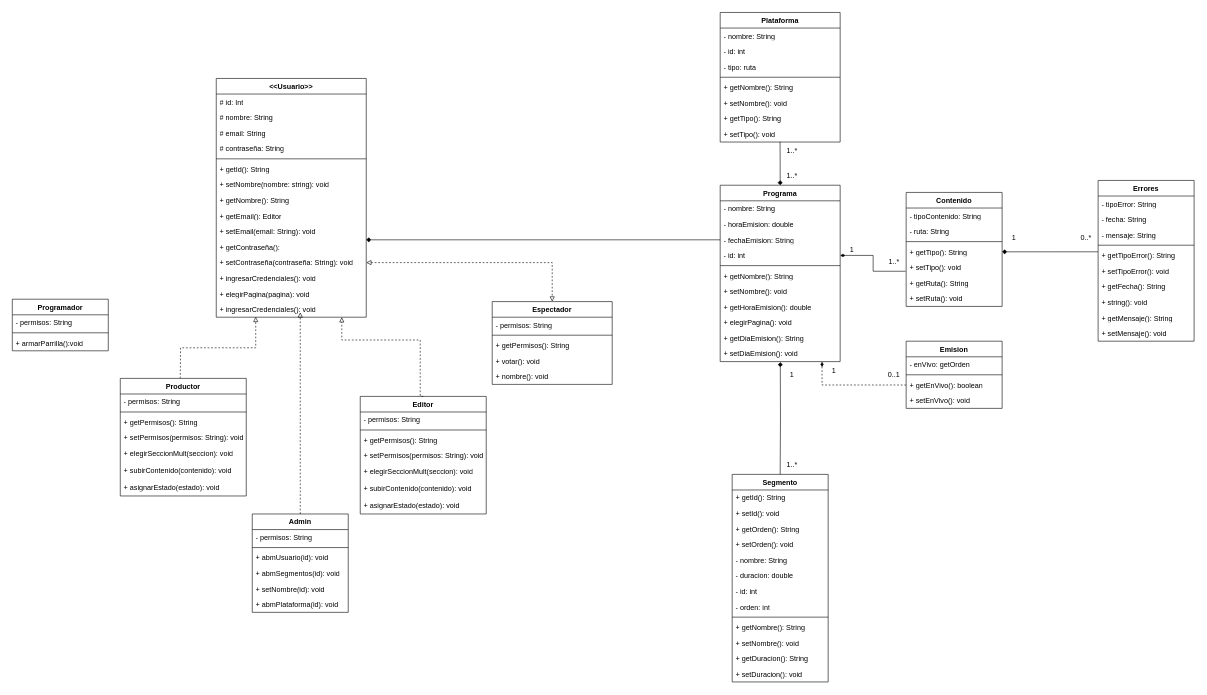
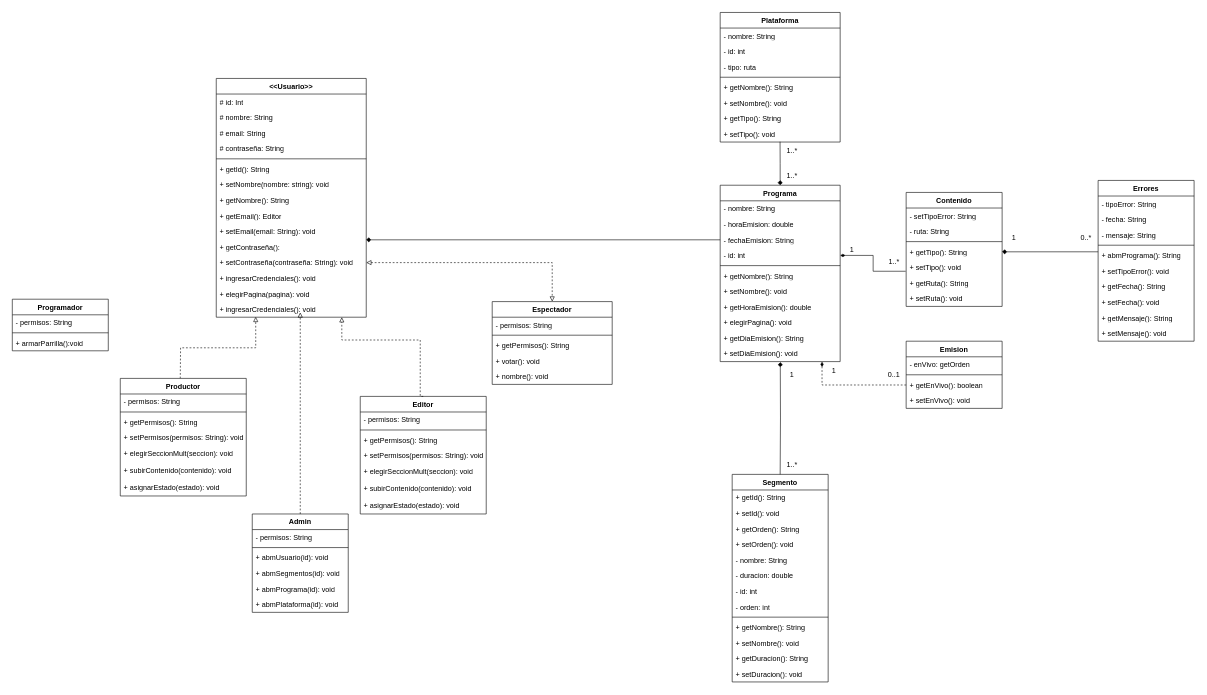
node "- tipoContenido: String": label "- tipoContenido: String" -> "- setTipoError: String"
node "+ getTipoError(): String": label "+ getTipoError(): String" -> "+ abmPrograma(): String"
node "+ string(): void": label "+ string(): void" -> "+ setFecha(): void"
node "+ setNombre(id): void": label "+ setNombre(id): void" -> "+ abmPrograma(id): void"
